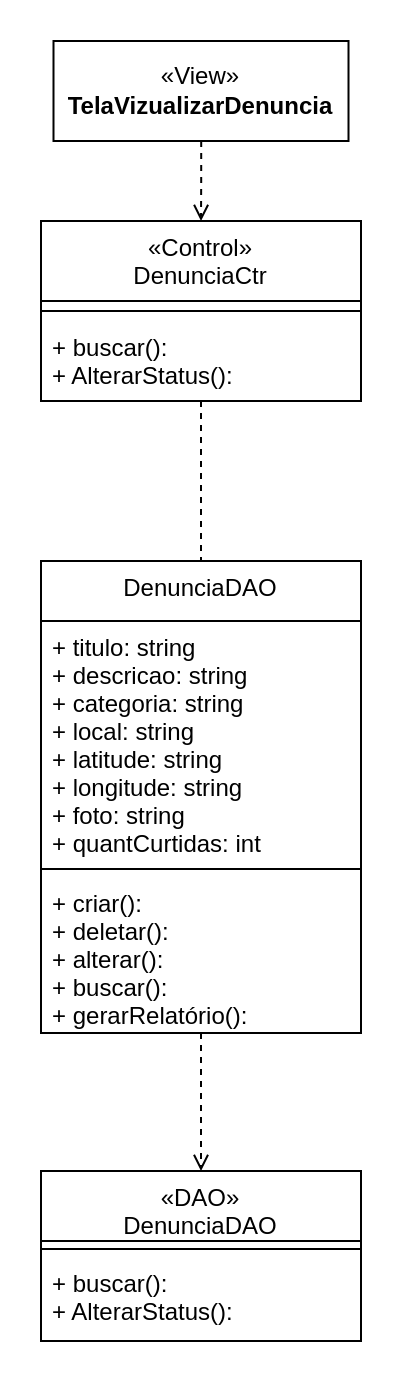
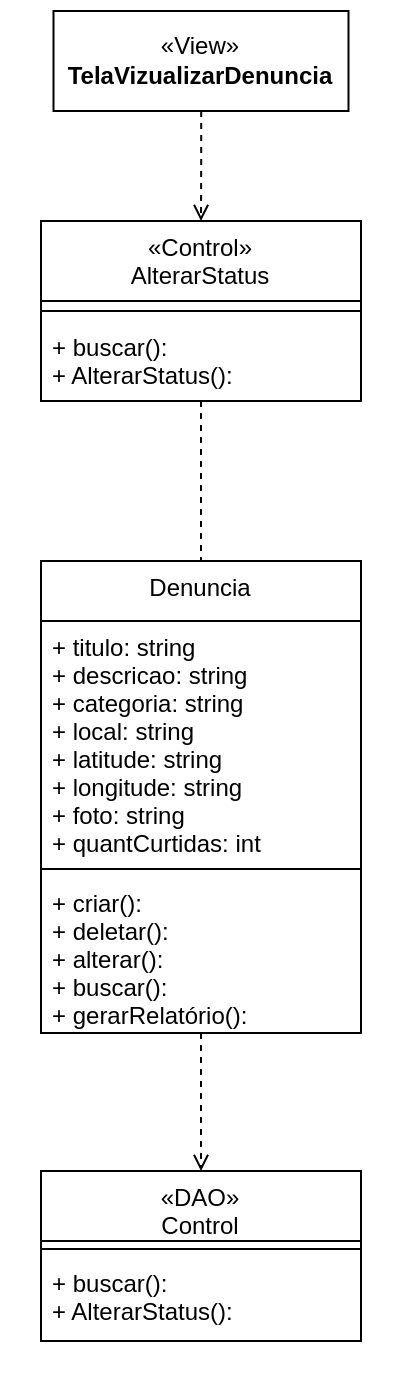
node "«View» TelaVizualizarDenuncia": moved (201, 91) -> (201, 61)
node "«Control» DenunciaCtr": label "«Control» DenunciaCtr" -> "«Control» AlterarStatus"
node "DenunciaDAO": label "DenunciaDAO" -> "Denuncia"
node "«DAO» DenunciaDAO": label "«DAO» DenunciaDAO" -> "«DAO» Control"
